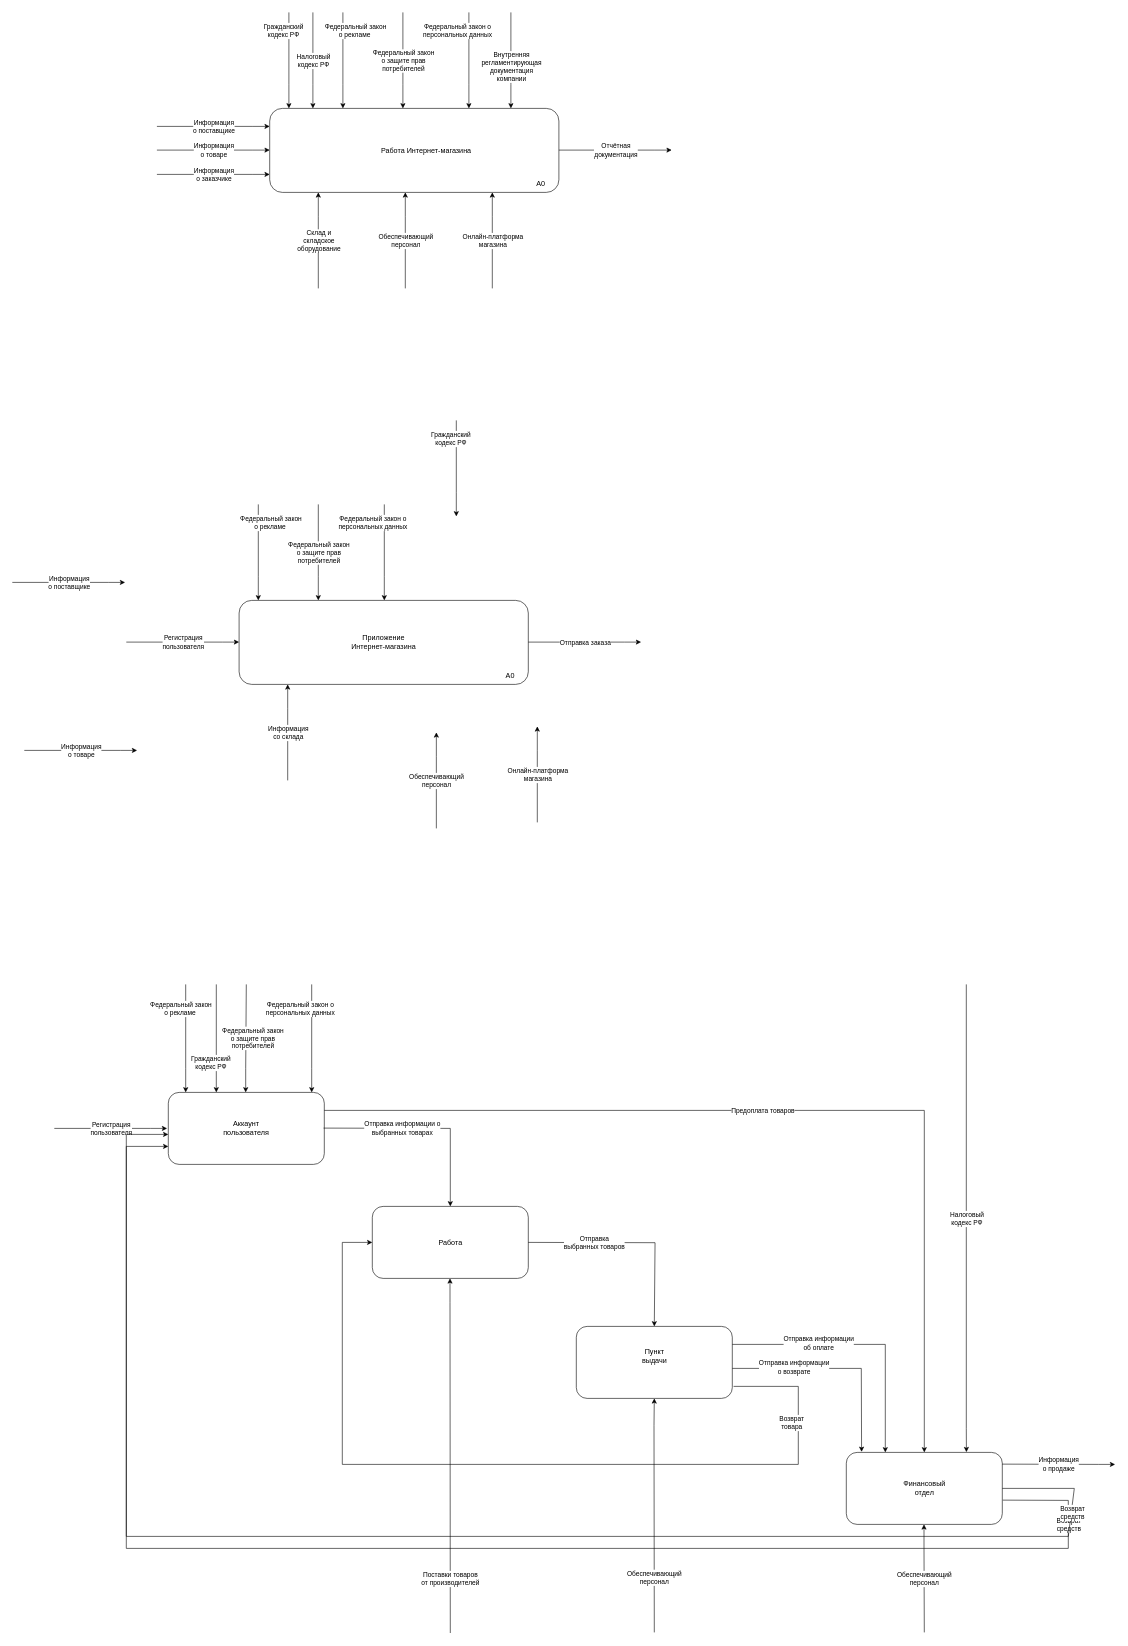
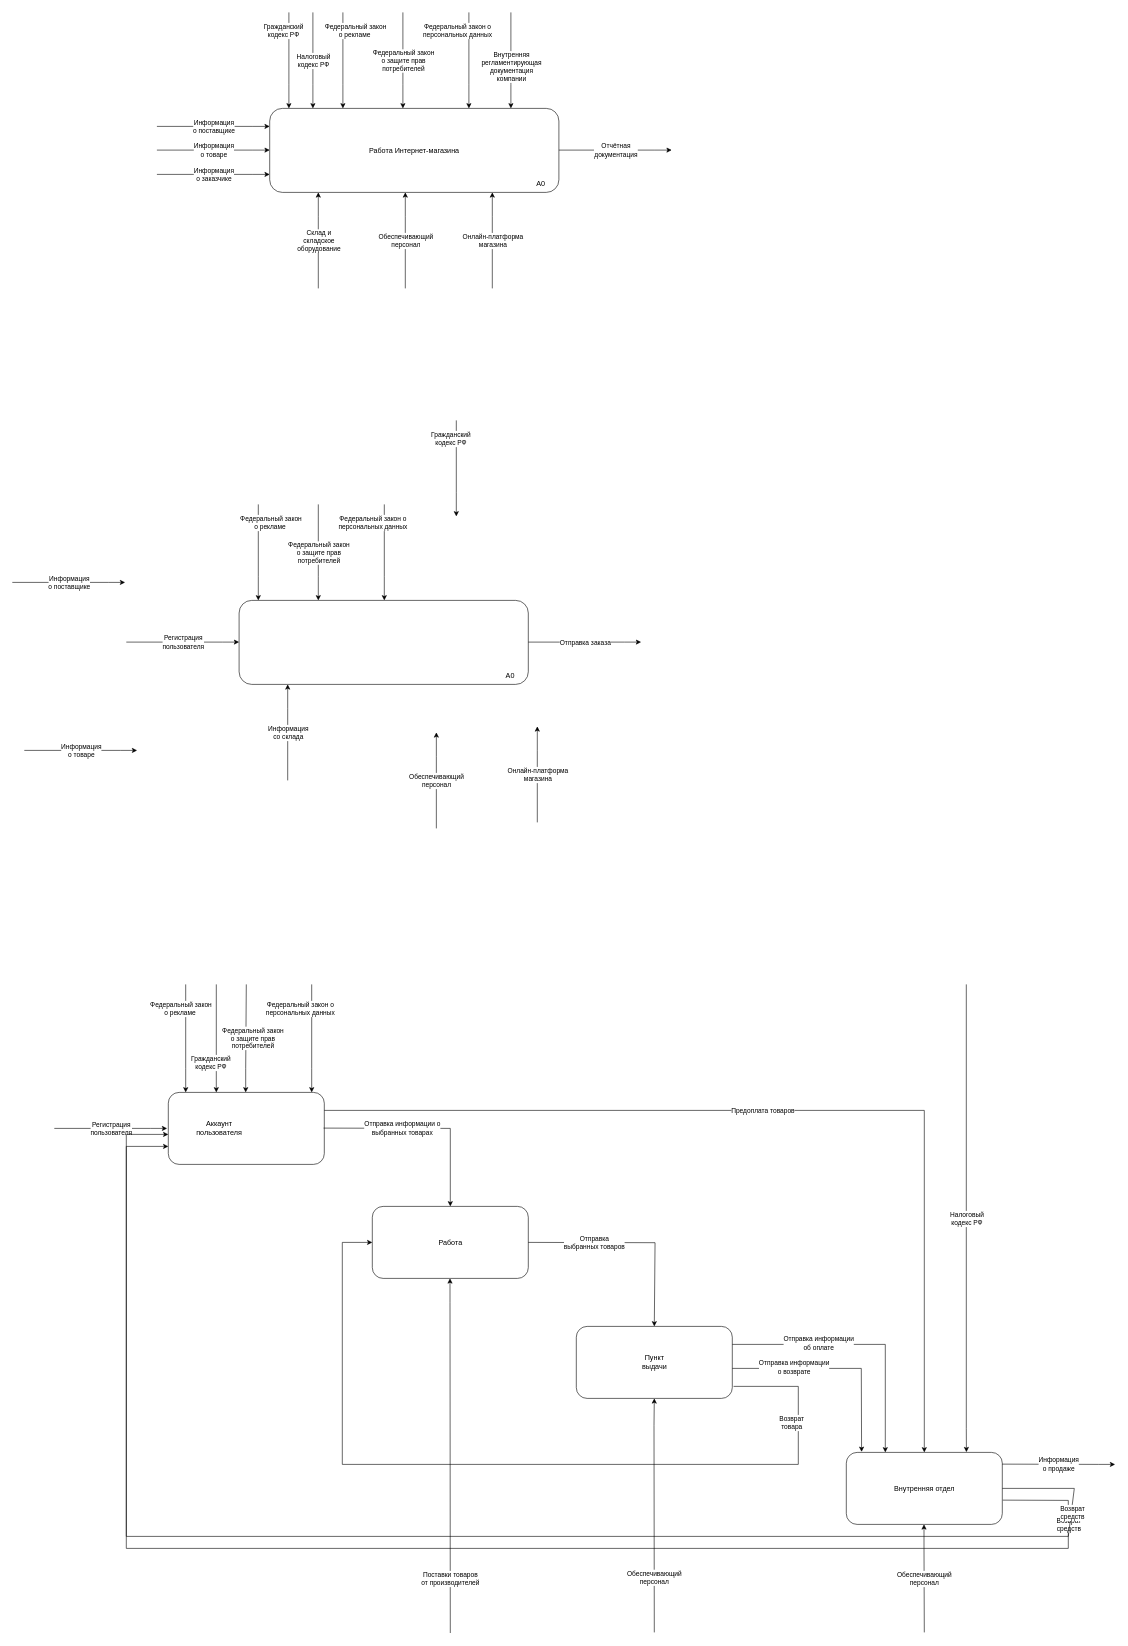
node "Работа Интернет-магазина": moved (426, 150) -> (414, 150)
node "Приложение Интернет-магазина": removed
node "Аккаунт пользователя": moved (246, 1128) -> (219, 1128)
node "Пункт выдачи": moved (654, 1356) -> (654, 1362)
node "Финансовый отдел": label "Финансовый отдел" -> "Внутренняя отдел"
